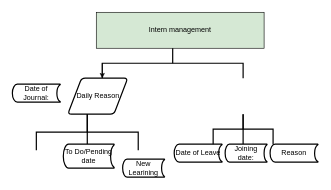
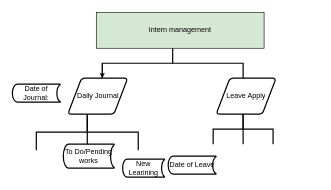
node "Daily Reason": label "Daily Reason" -> "Daily Journal"
node "Leave Apply": added
node "Date of Leave": moved (198, 153) -> (192, 165)
node "Joining date:": removed
node "Reason": removed
node "To Do/Pending date": label "To Do/Pending date" -> "To Do/Pending works"
